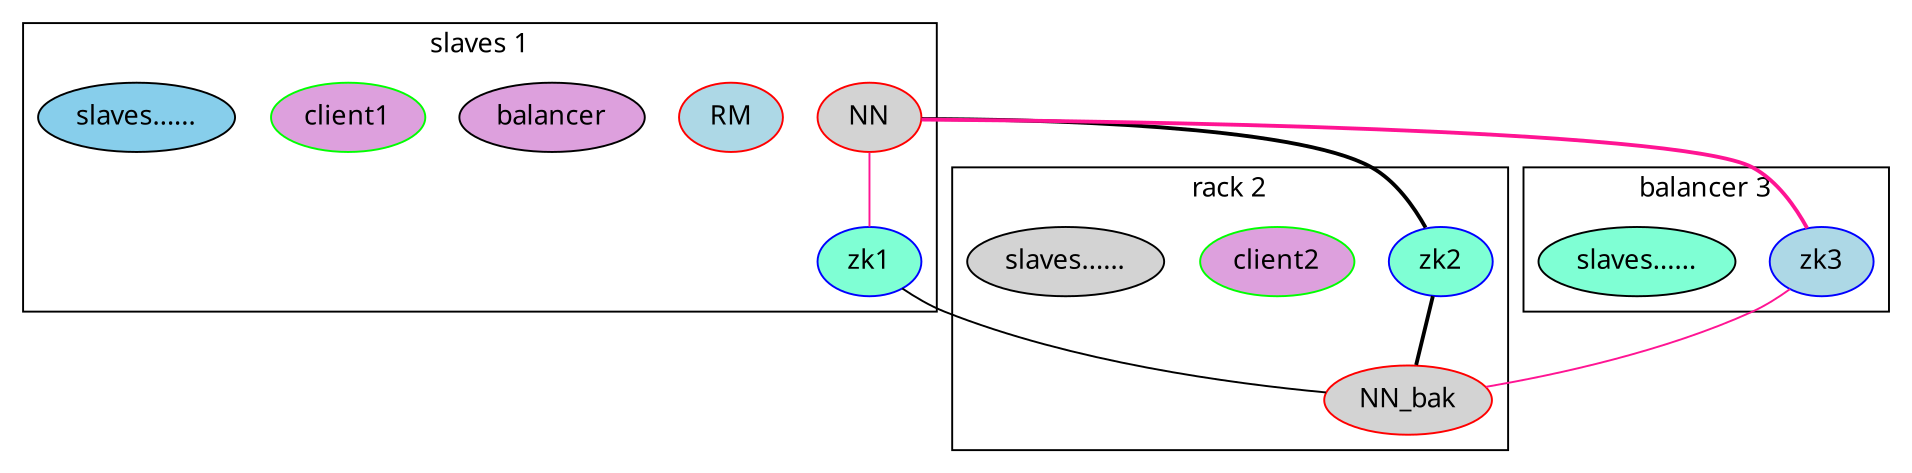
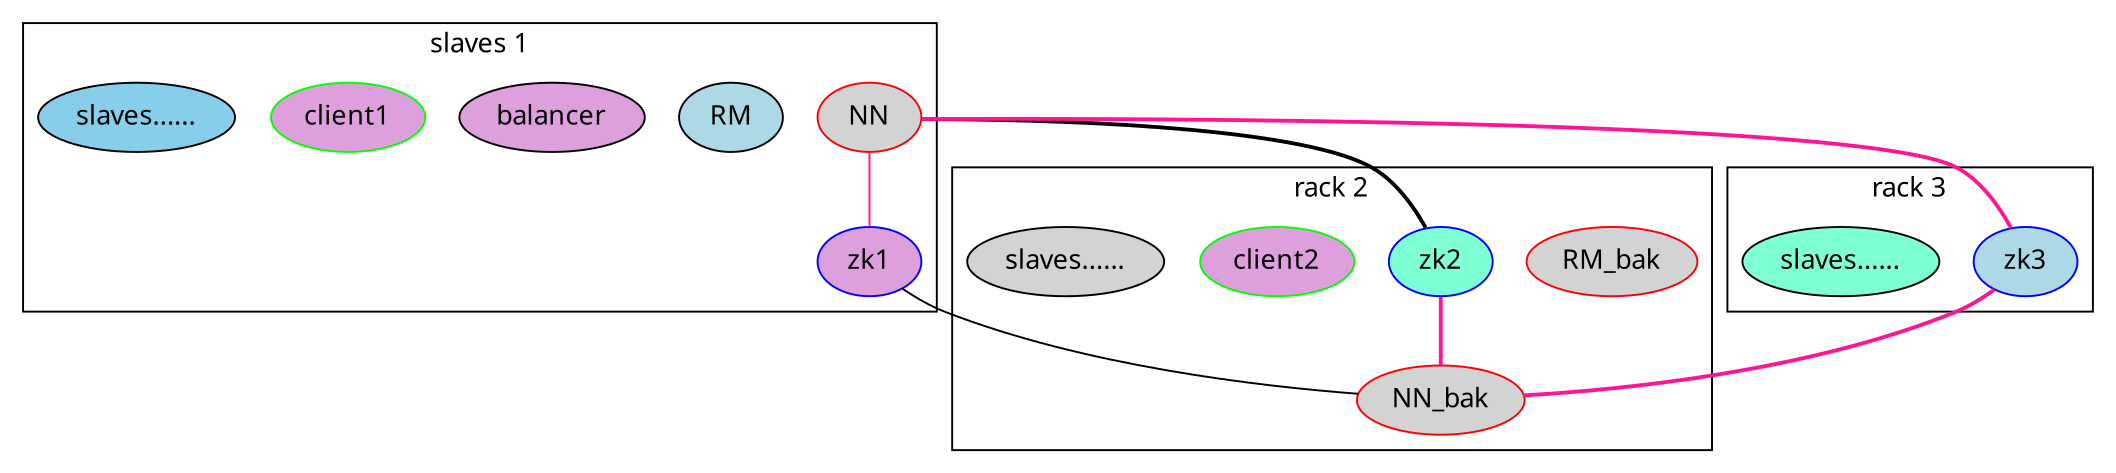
node "RM": color red -> black
cluster "balancer 3": label "balancer 3" -> "rack 3"
node "zk1": fillcolor aquamarine -> plum
node "RM_bak": added
edge "zk2" -- "NN_bak": color black -> deeppink
edge "zk3" -- "NN_bak": style solid -> bold
